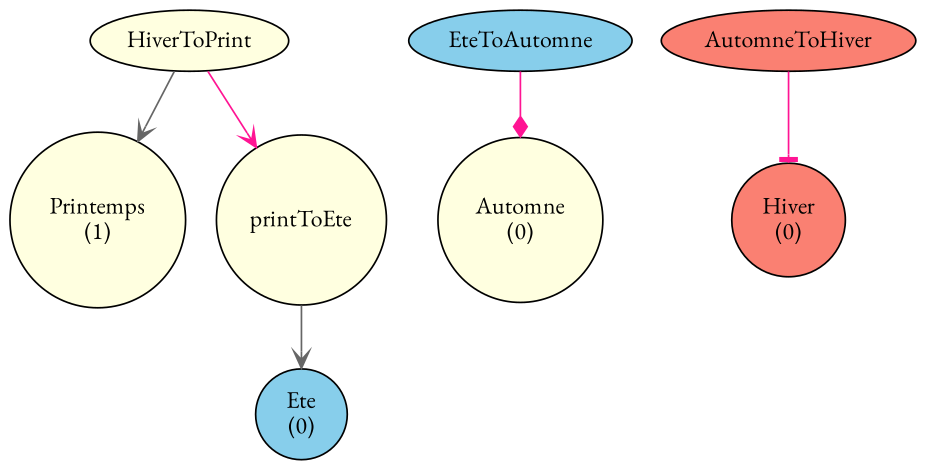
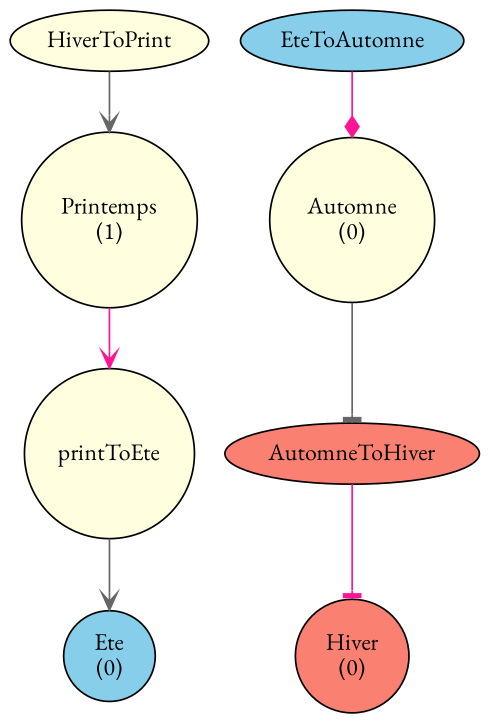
edge "HiverToPrint" -> "printToEte": now "Printemps (1)" -> "printToEte"
edge "Automne (0)" -> "AutomneToHiver": added
